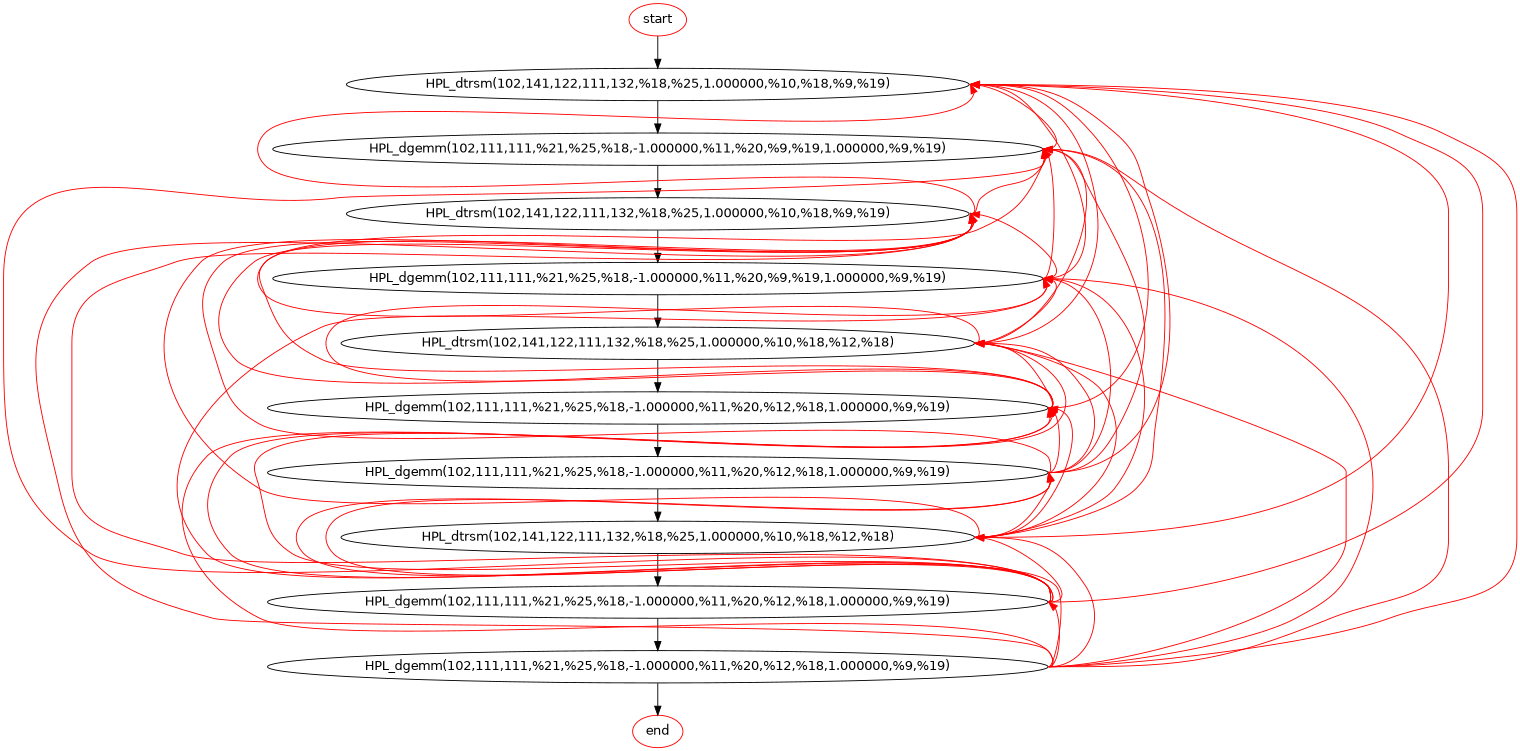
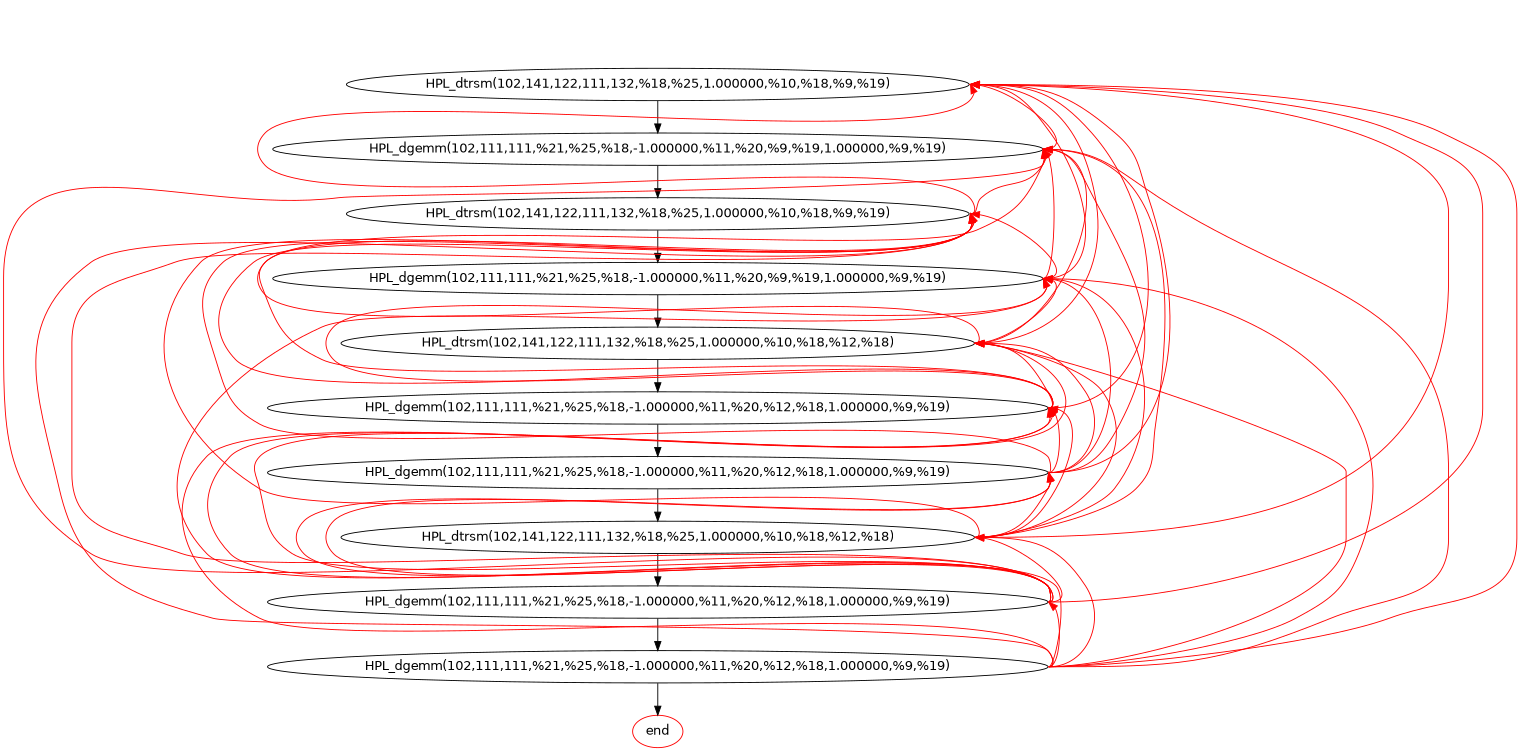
node "start": removed
